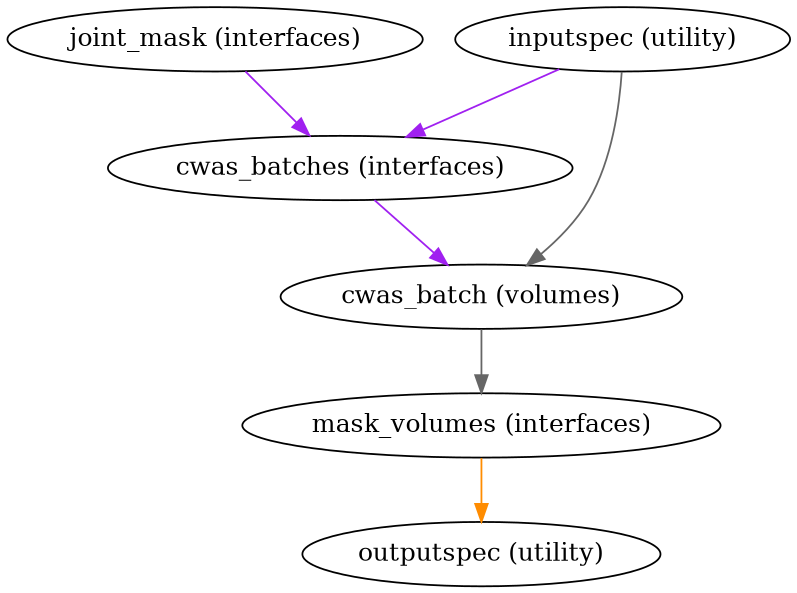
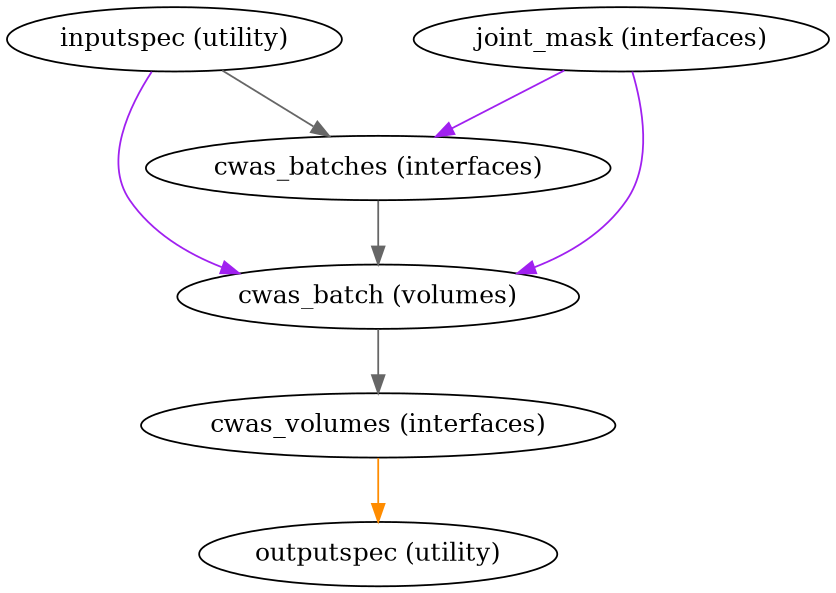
edge "inputspec (utility)" -> "cwas_batches (interfaces)": color purple -> gray40
edge "inputspec (utility)" -> "cwas_batch (volumes)": color gray40 -> purple
edge "joint_mask (interfaces)" -> "cwas_batch (volumes)": added
edge "cwas_batches (interfaces)" -> "cwas_batch (volumes)": color purple -> gray40
node "mask_volumes (interfaces)": label "mask_volumes (interfaces)" -> "cwas_volumes (interfaces)"
